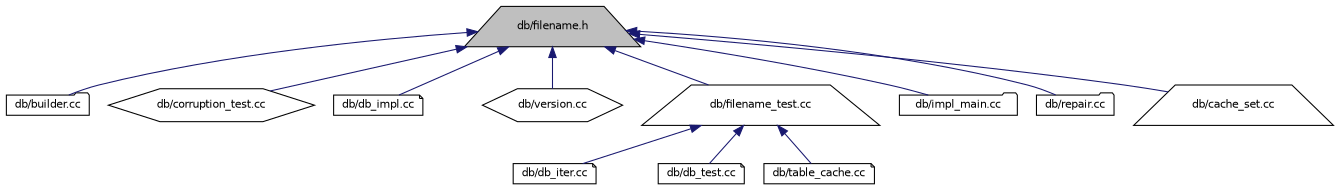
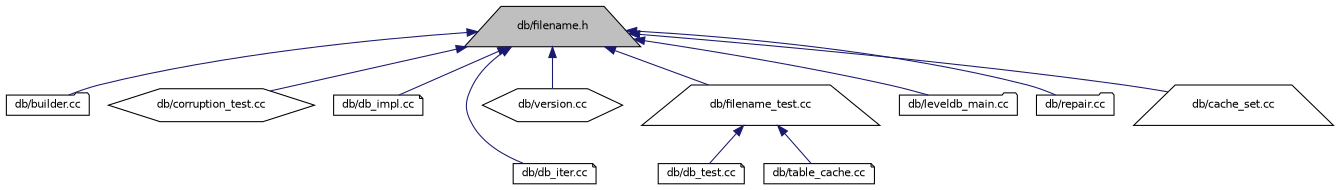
node "db/impl_main.cc": label "db/impl_main.cc" -> "db/leveldb_main.cc"
edge "db/db_iter.cc" -> "db/filename_test.cc": now "db/db_iter.cc" -> "db/filename.h"
